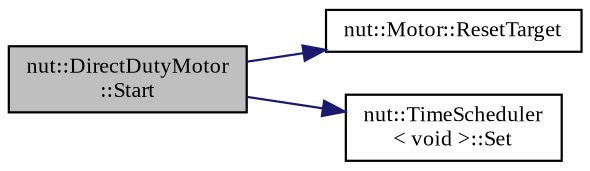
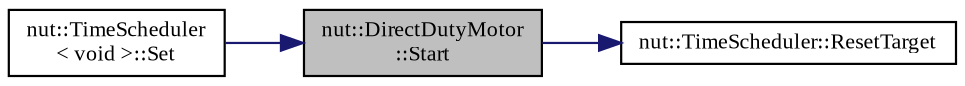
node "nut::Motor::ResetTarget": label "nut::Motor::ResetTarget" -> "nut::TimeScheduler::ResetTarget"
edge "nut::DirectDutyMotor ::Start" -> "nut::TimeScheduler < void >::Set": reversed
